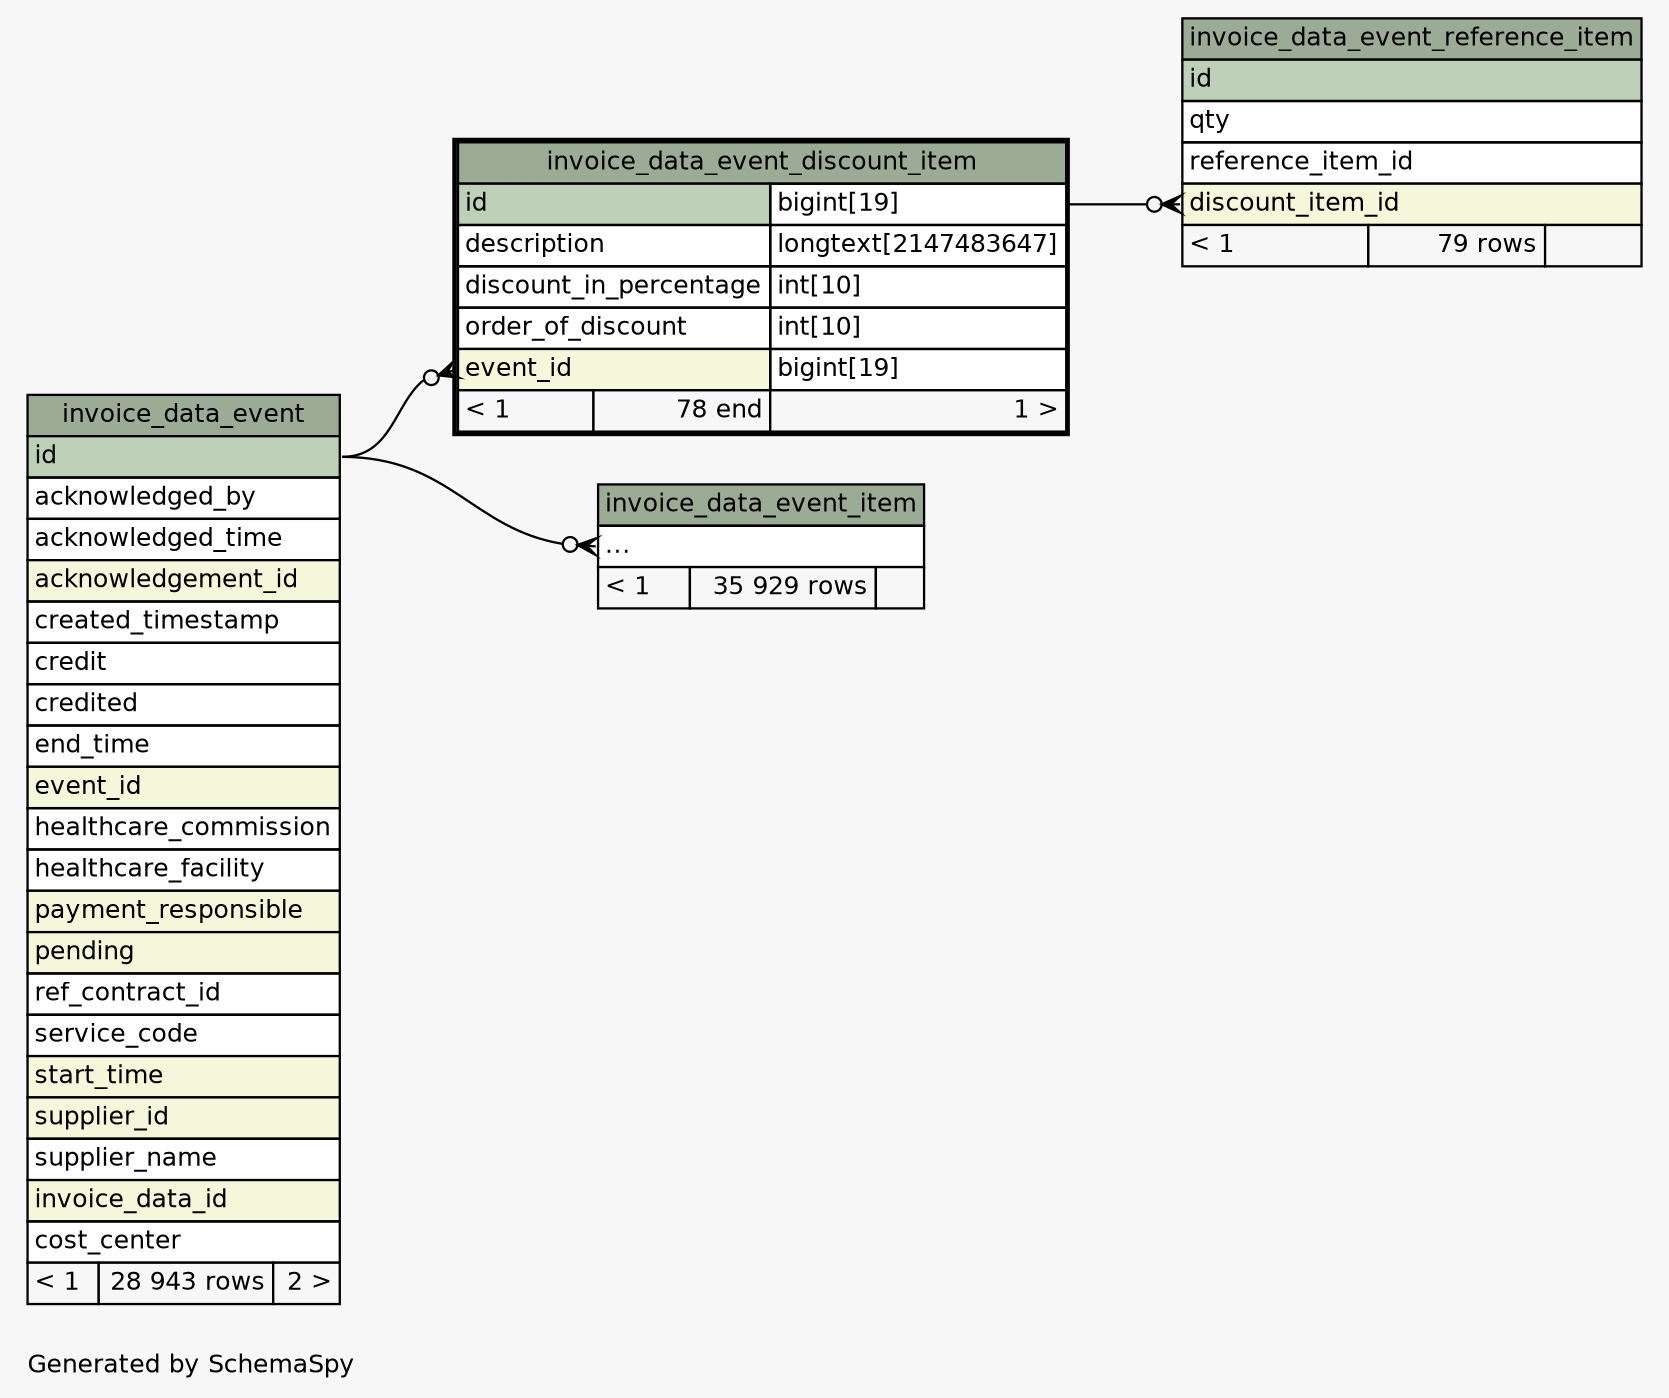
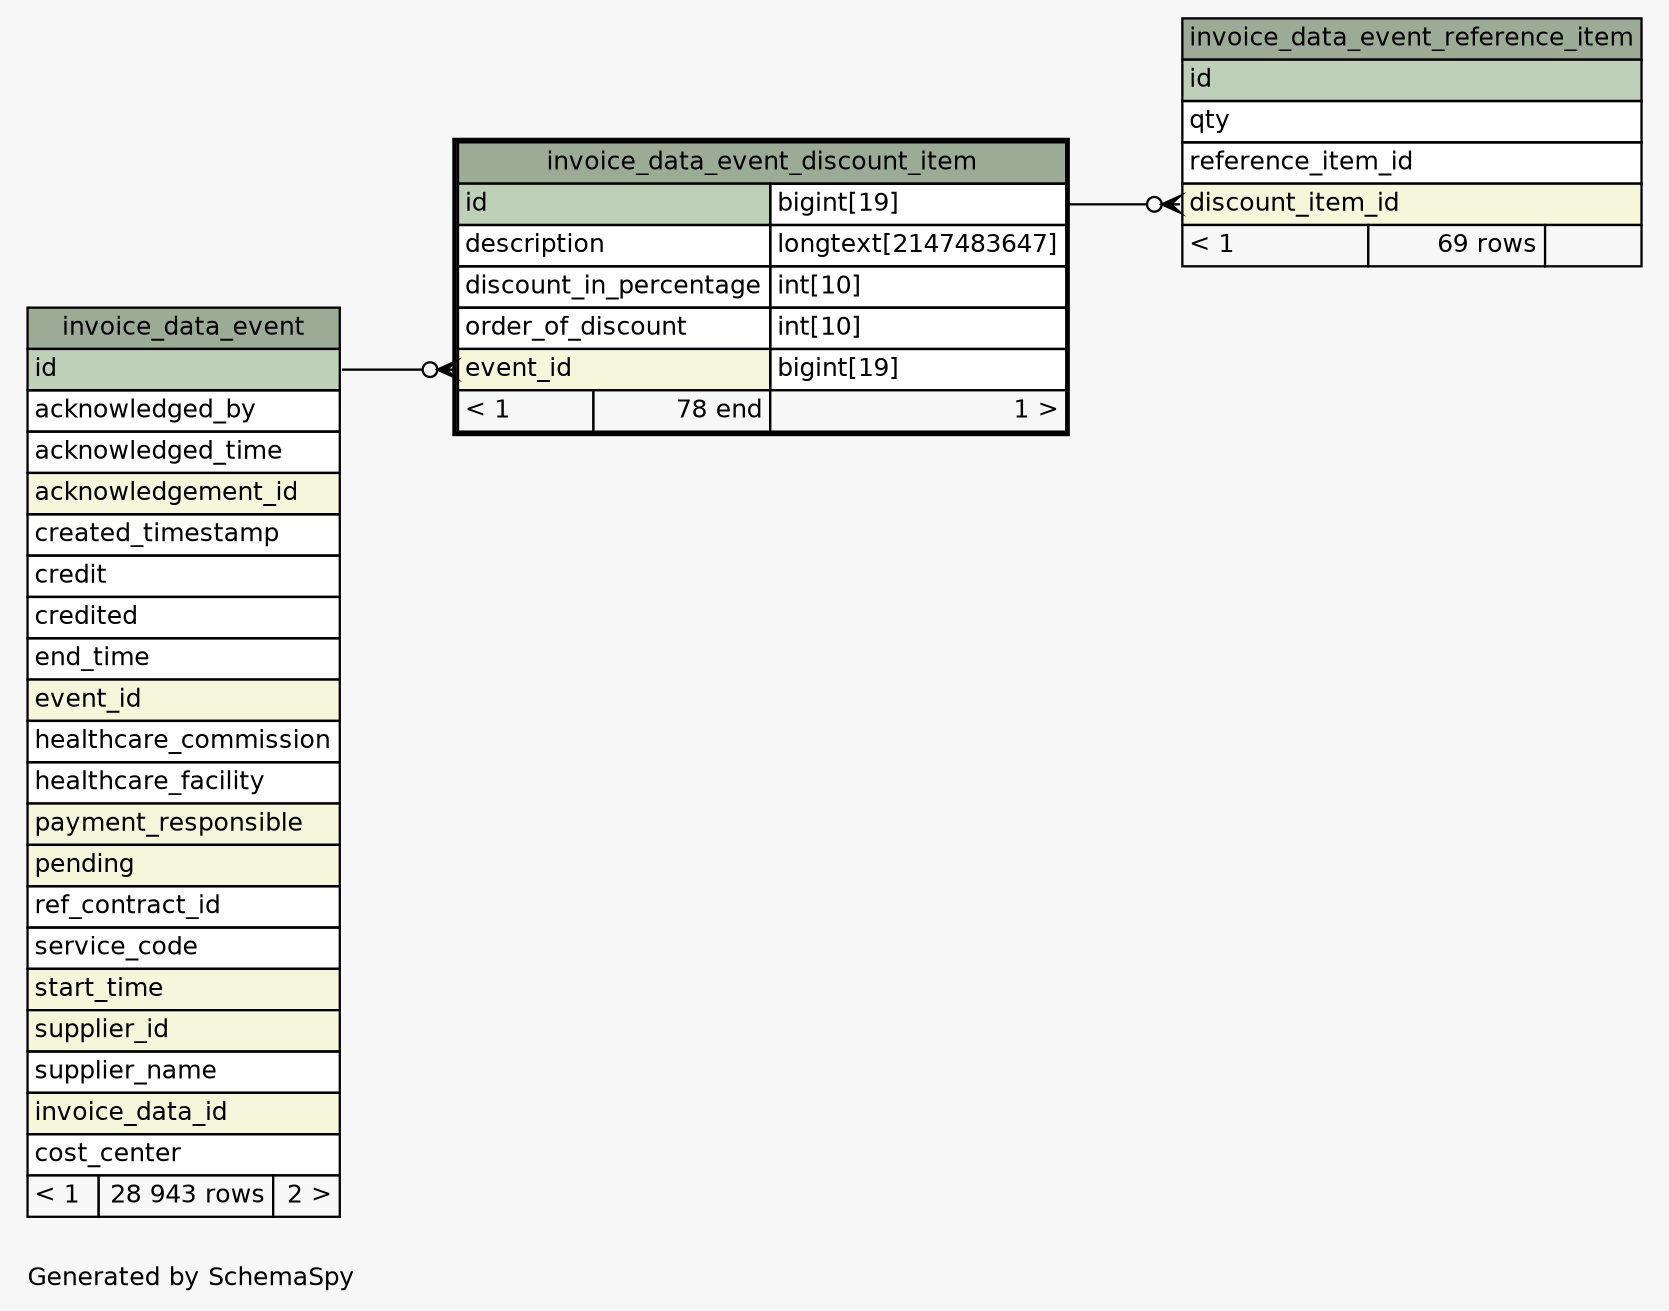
node "invoice_data_event_reference_item": text "79 rows" -> "69 rows"
node "invoice_data_event_item": removed
